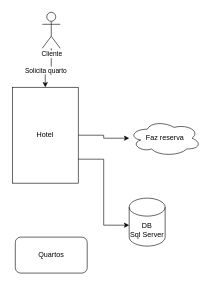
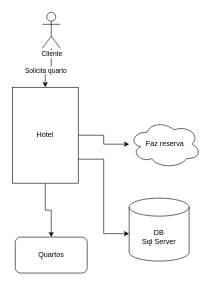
node "Faz reserva": size 72x36 -> 72x48
edge "Hotel" -> "Quartos": added
node "DB Sql Server": size 36x48 -> 60x63
